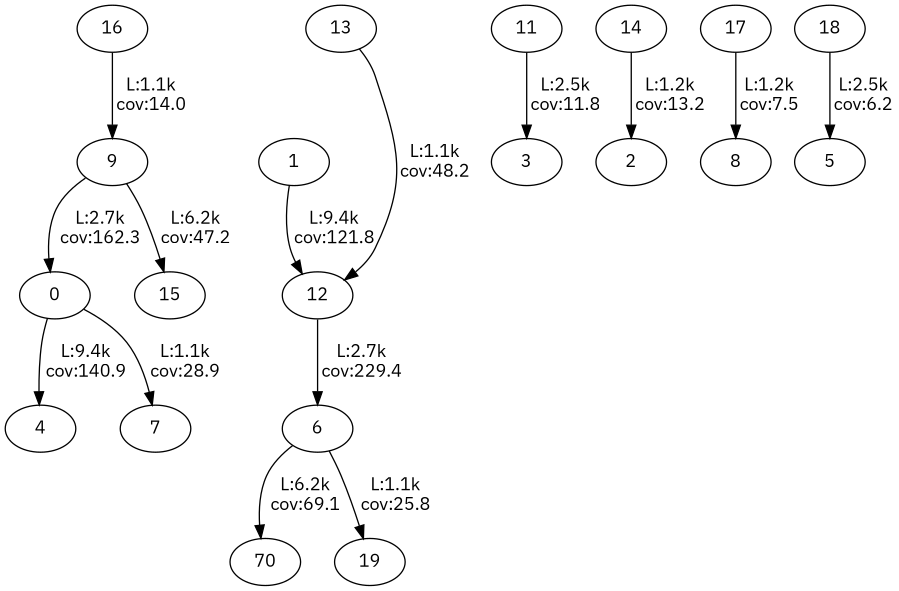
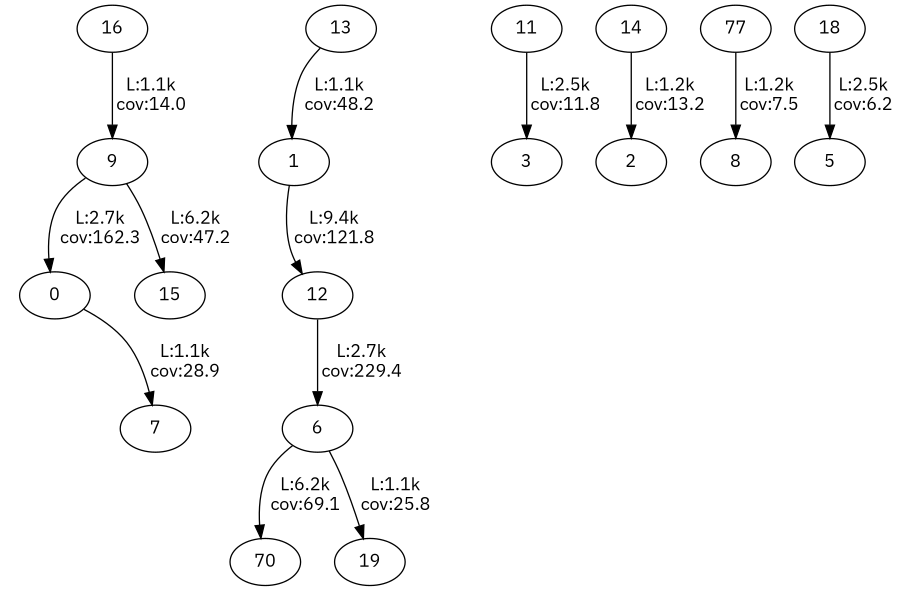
node "17": label "17" -> "77"
edge "13" -> "12": now "13" -> "1"
node "4": removed
